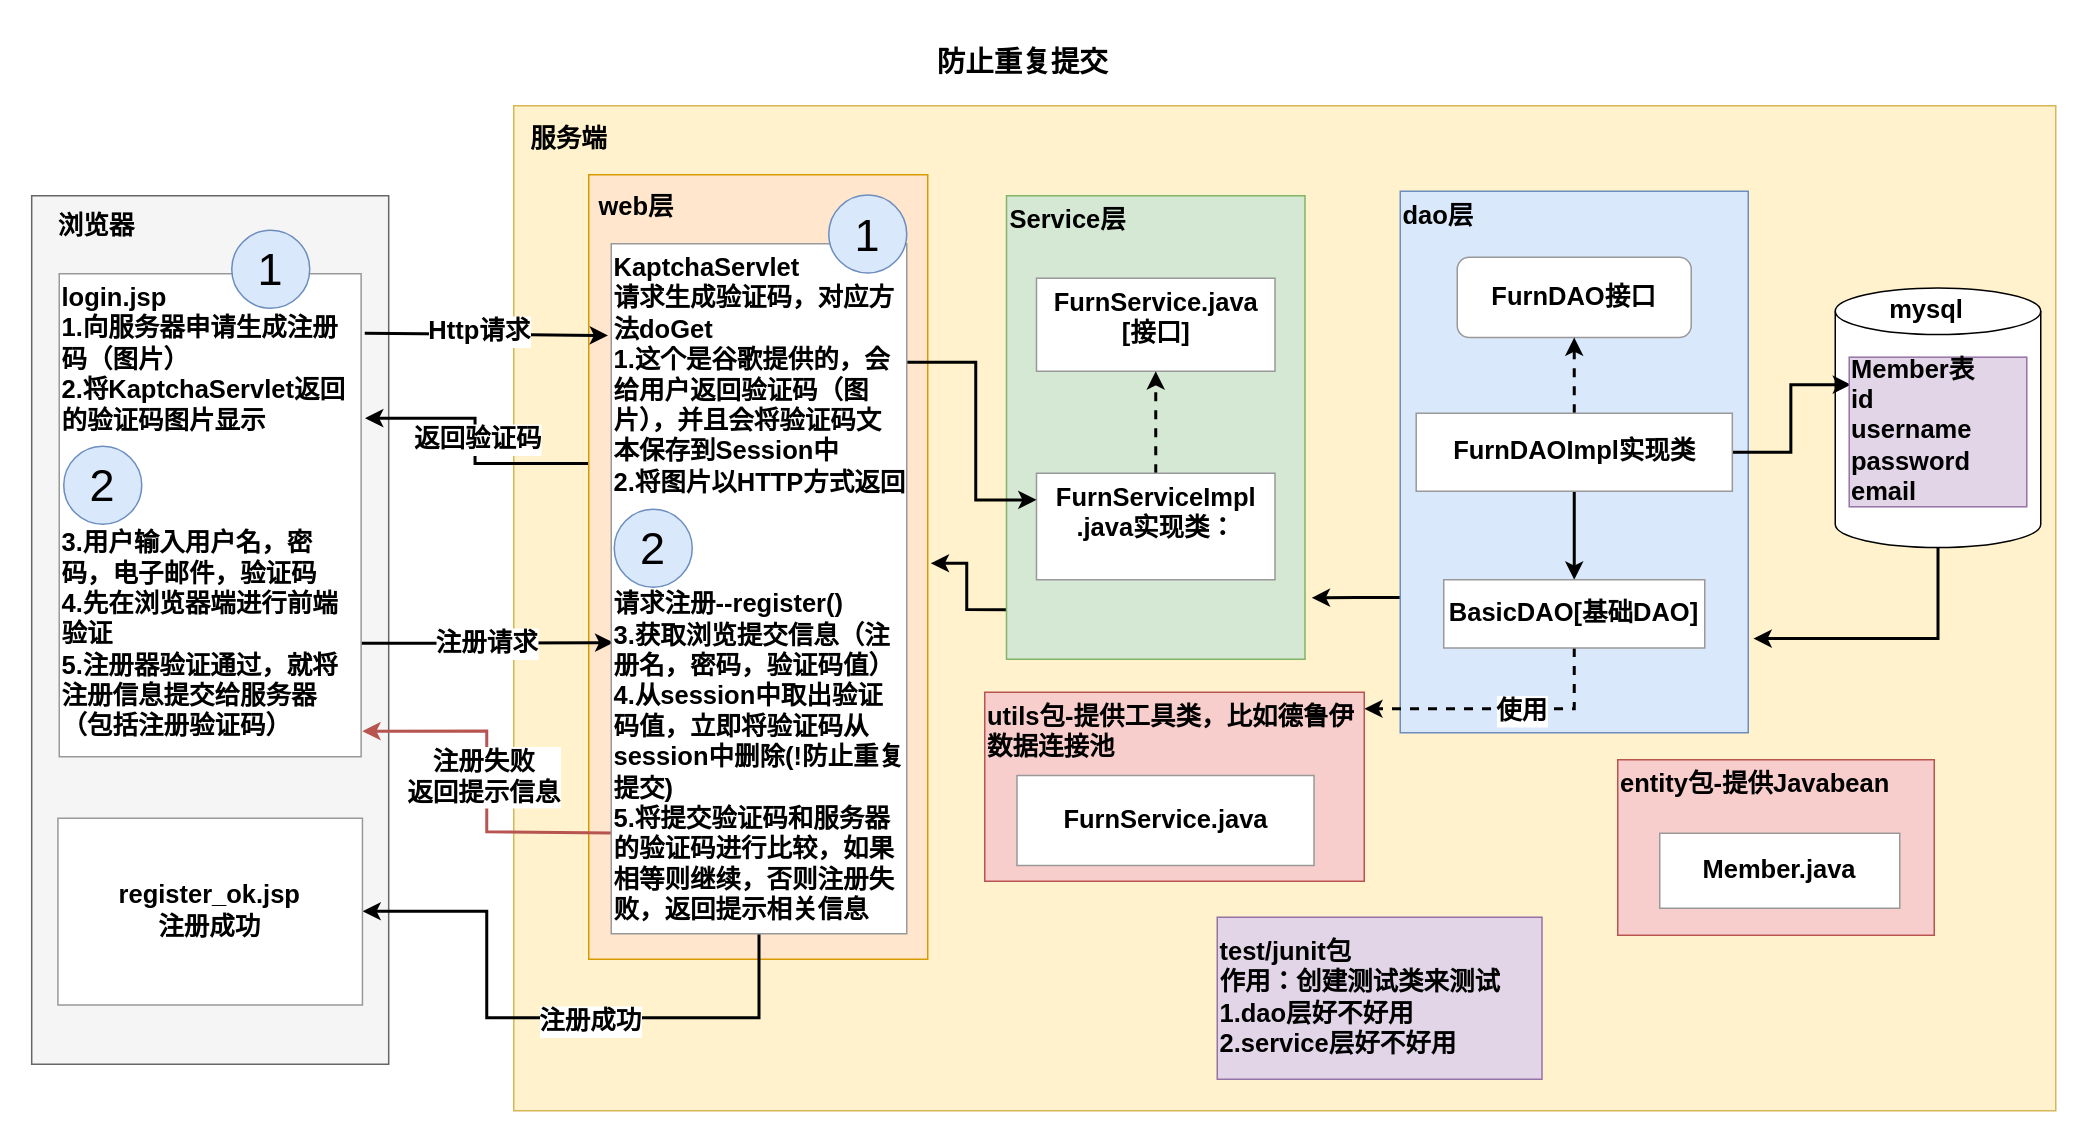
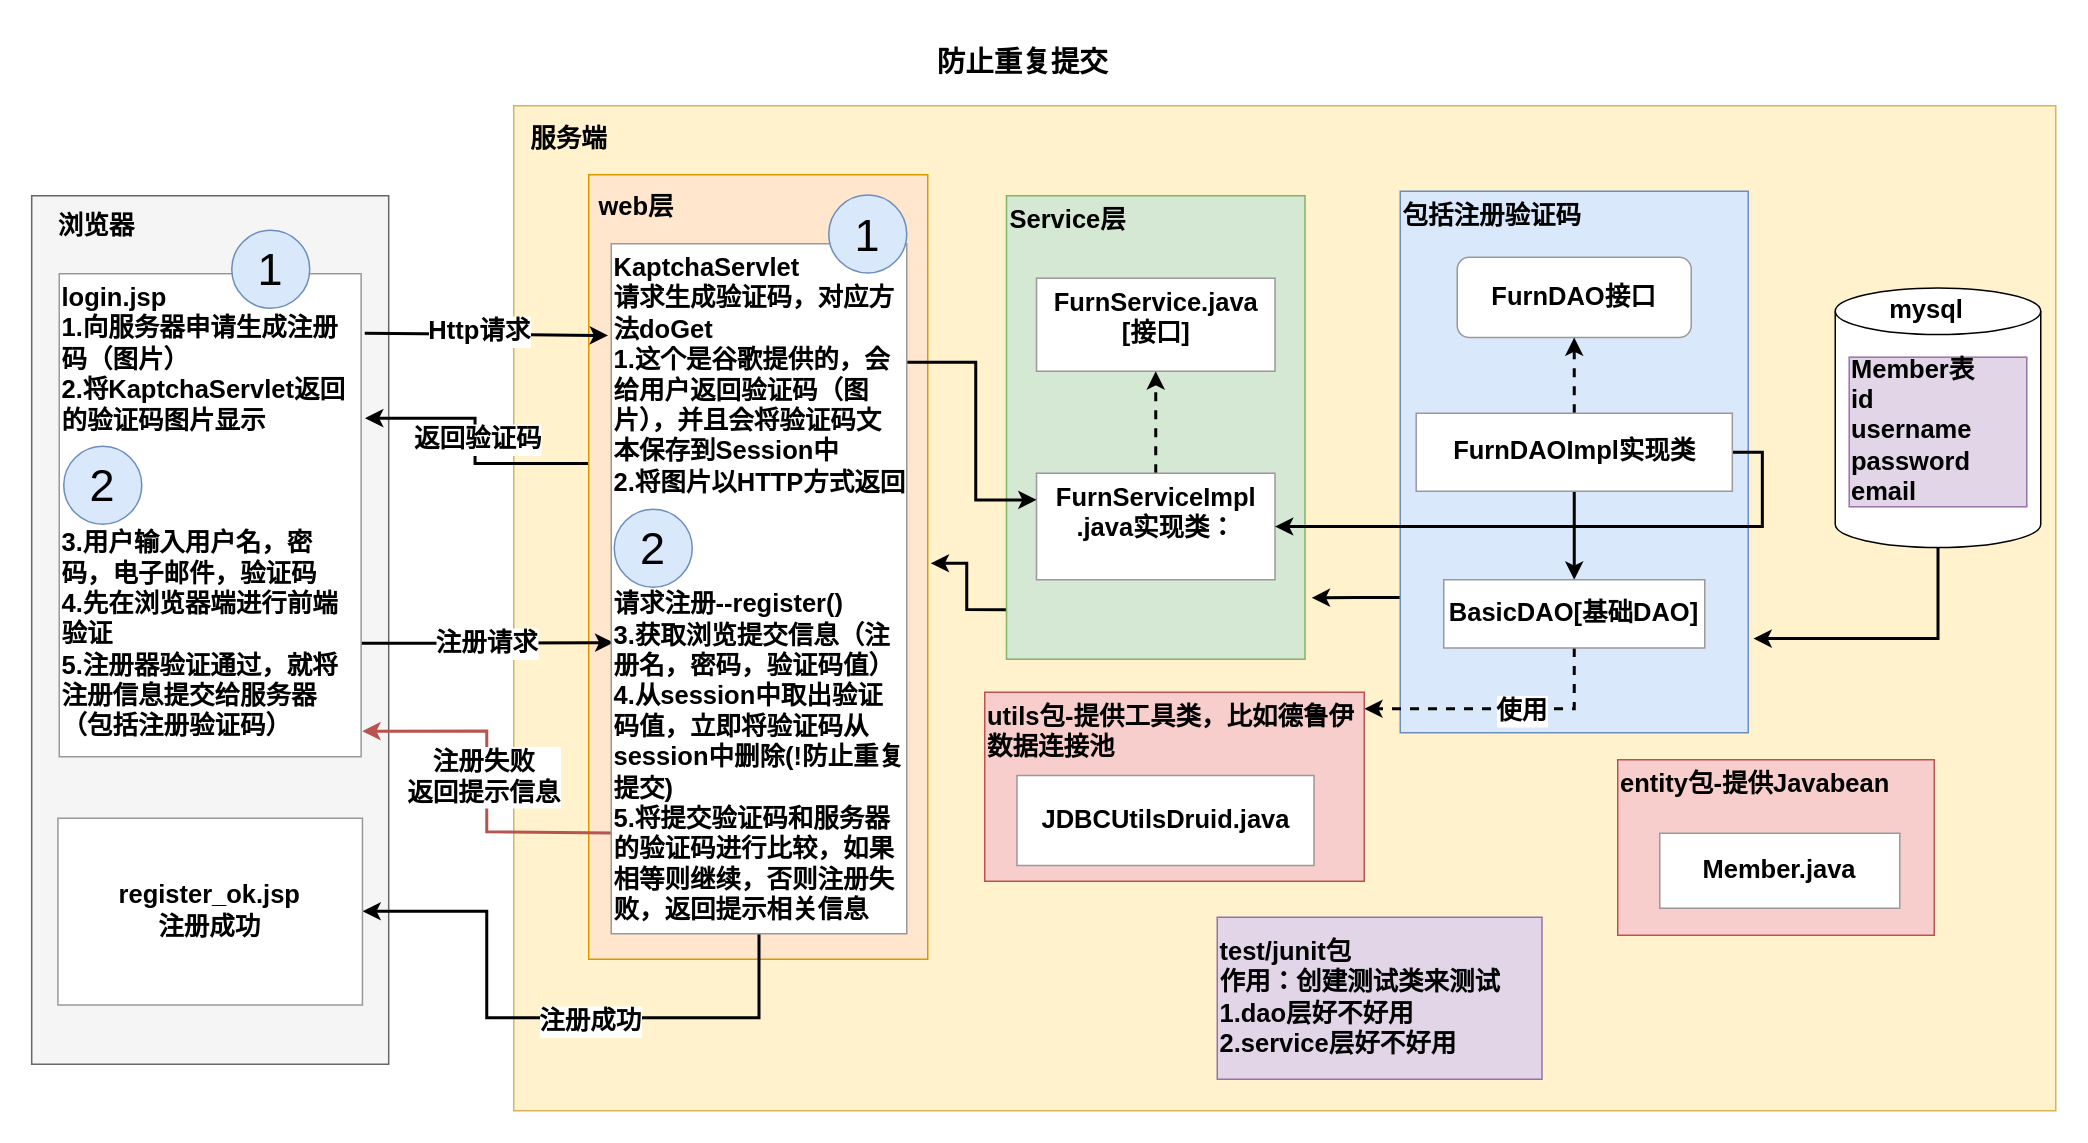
node "dao层": label "dao层" -> "包括注册验证码"
edge "FurnDAOImpl实现类" -> "Member表 id username password email": now "FurnDAOImpl实现类" -> "FurnServiceImpl .java实现类："
node "FurnService.java": label "FurnService.java" -> "JDBCUtilsDruid.java"
